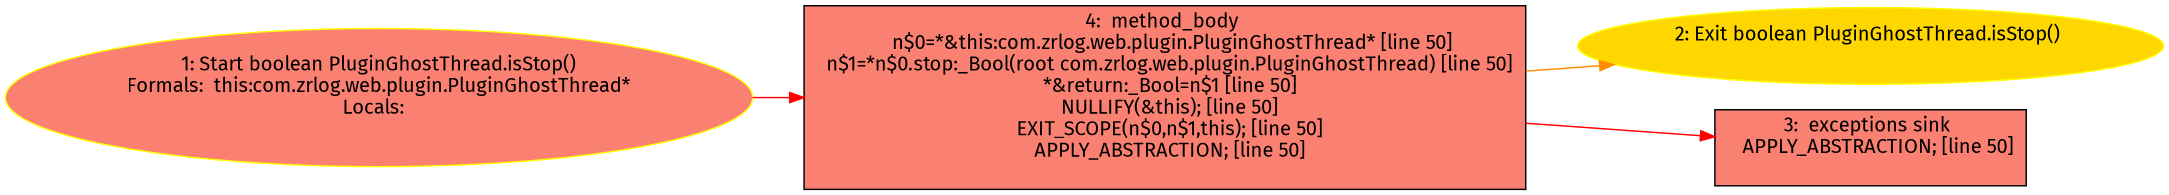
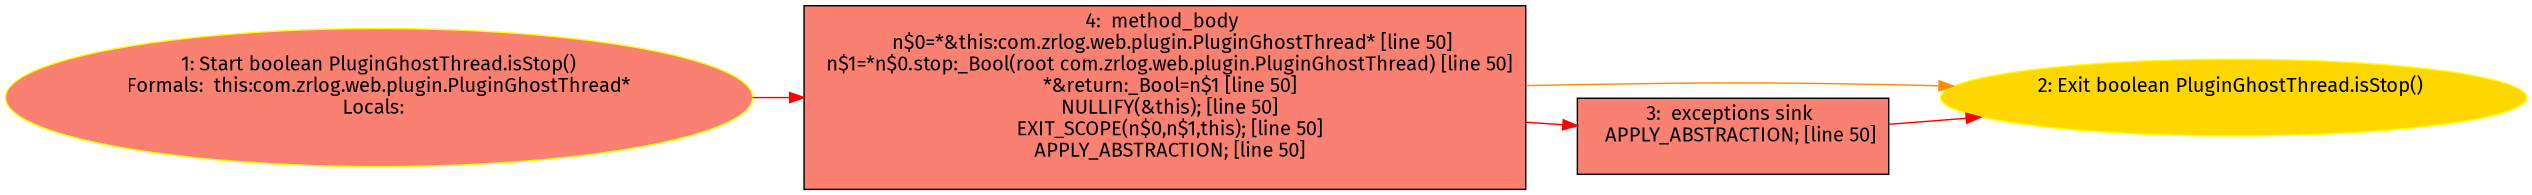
edge "3:  exceptions sink APPLY_ABSTRACTION; [line 50]" -> "2: Exit boolean PluginGhostThread.isStop()": added
